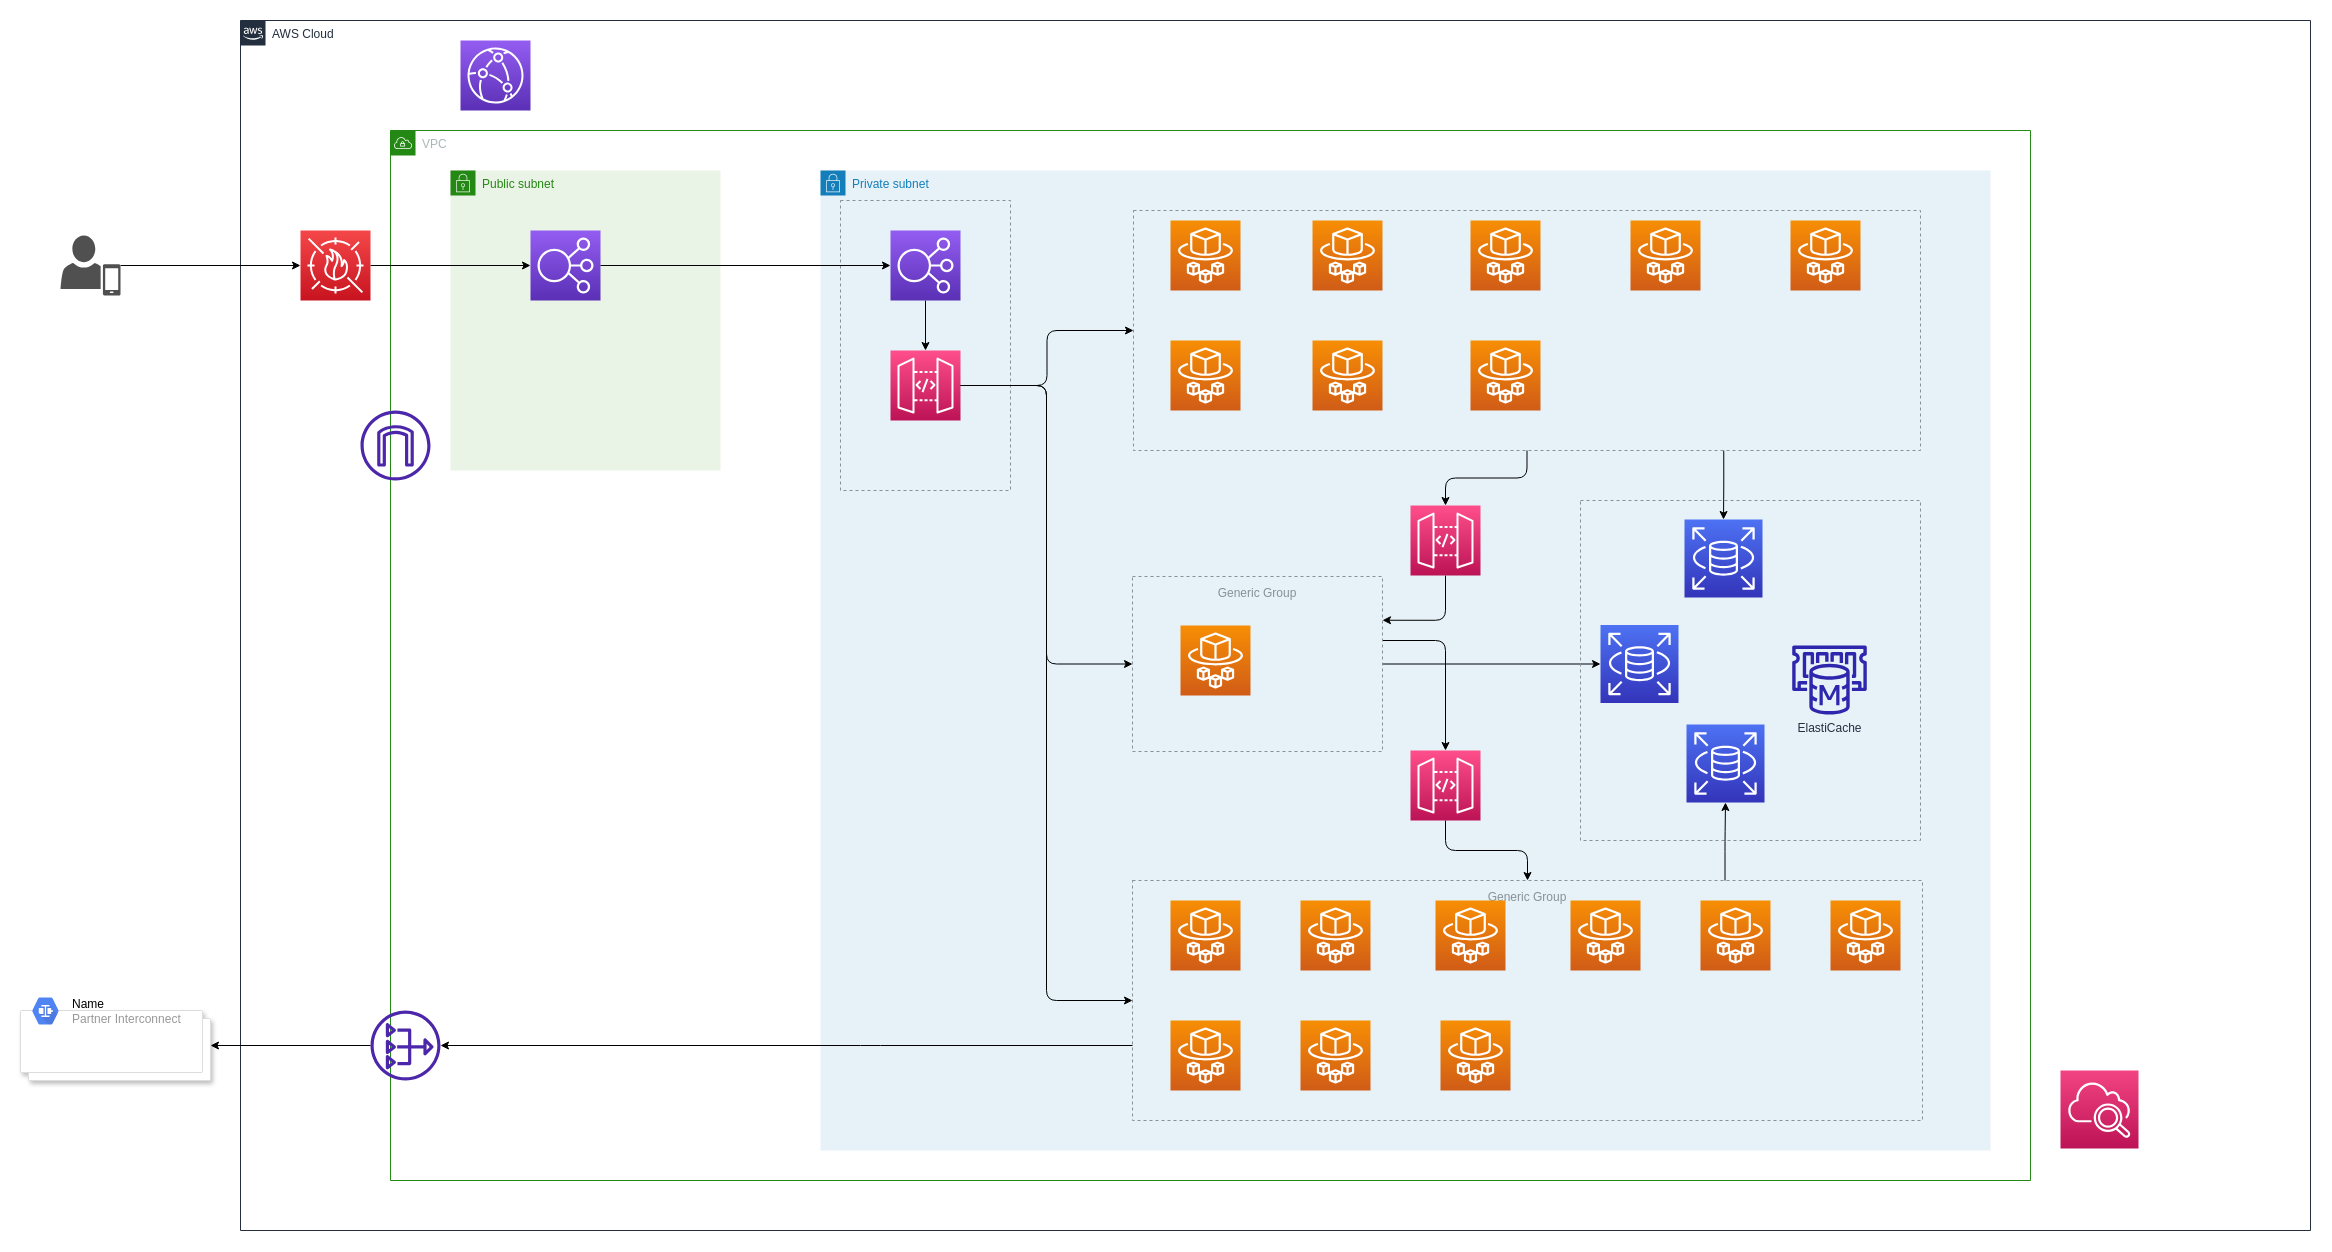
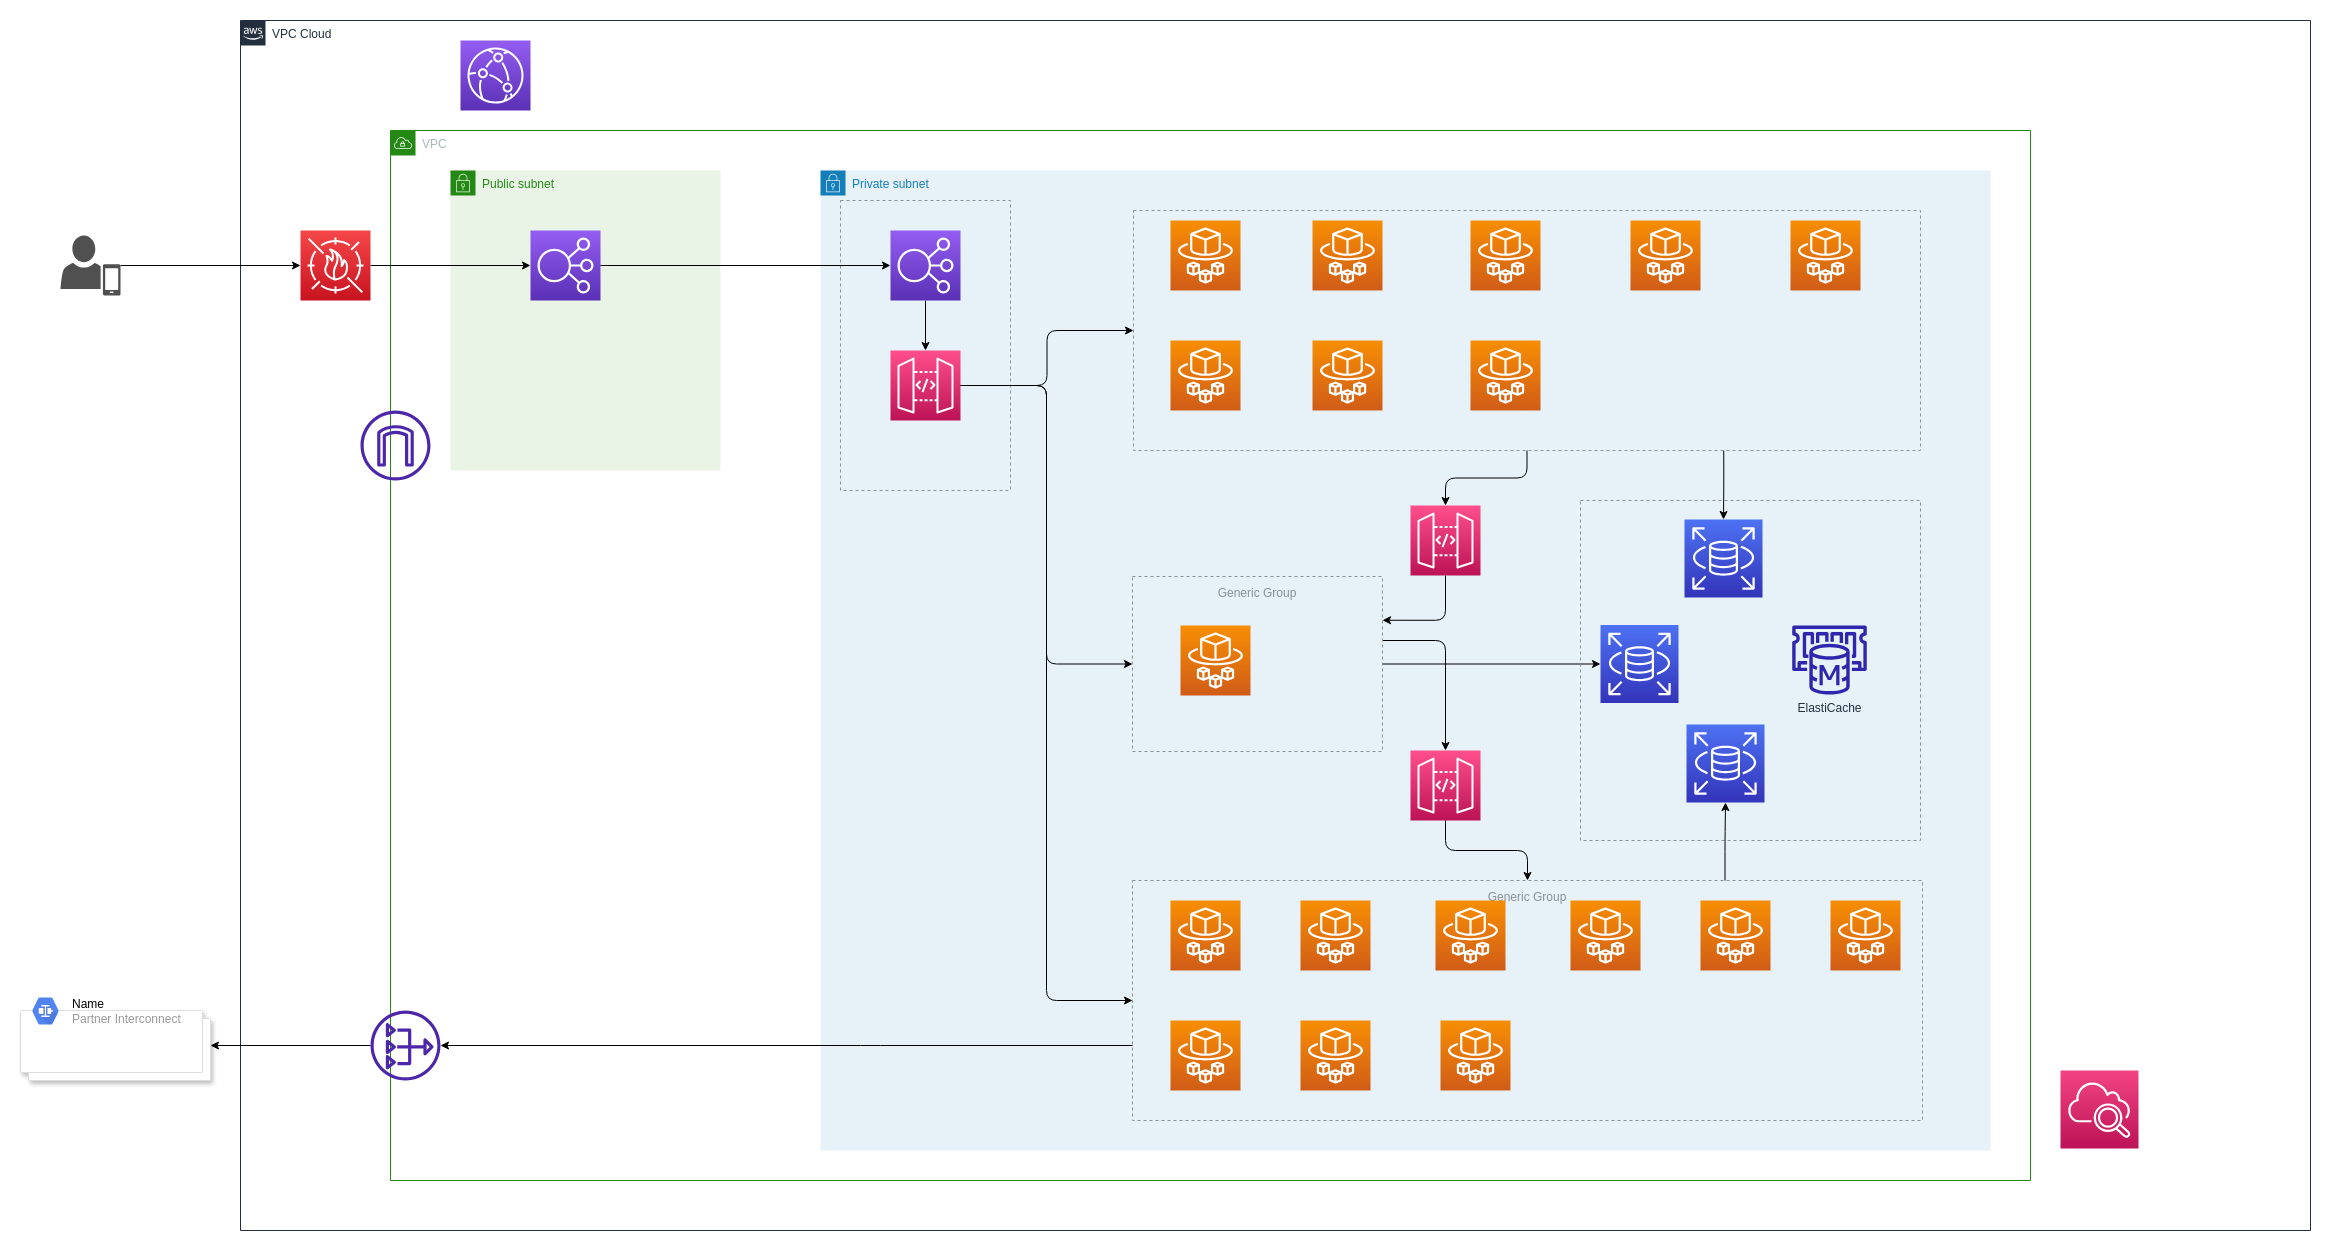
node "AWS Cloud": label "AWS Cloud" -> "VPC Cloud"
node "ElastiCache": moved (1830, 680) -> (1830, 660)
